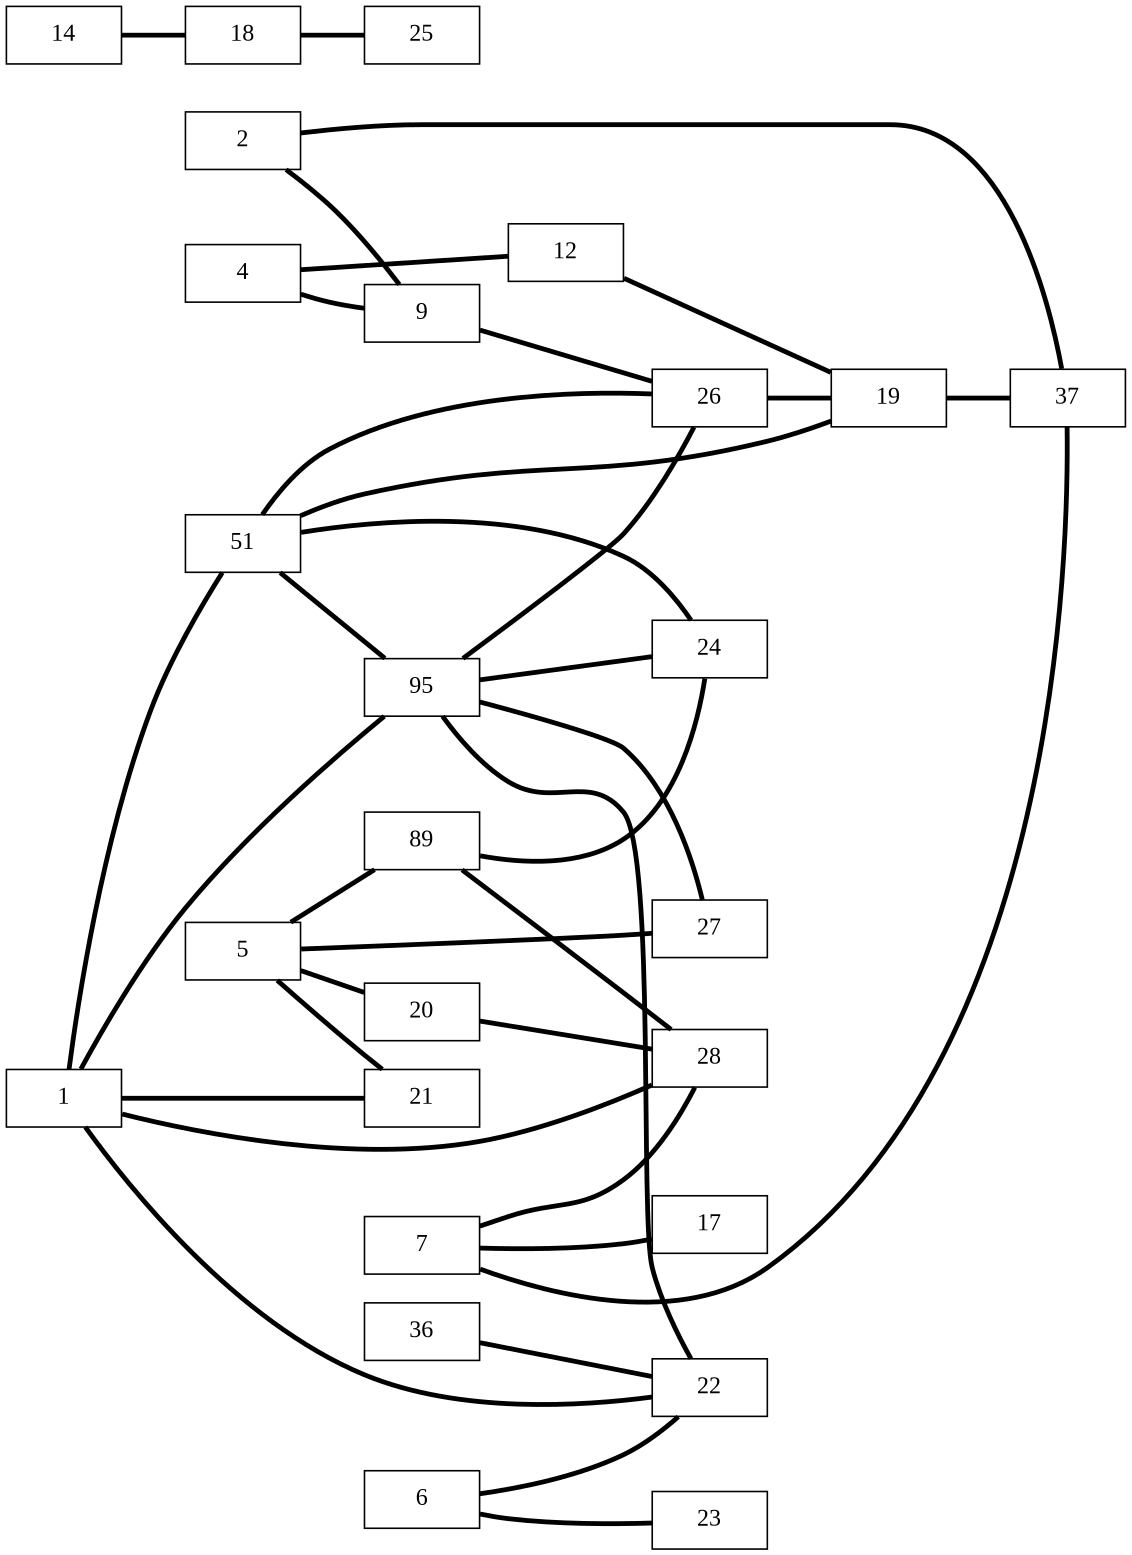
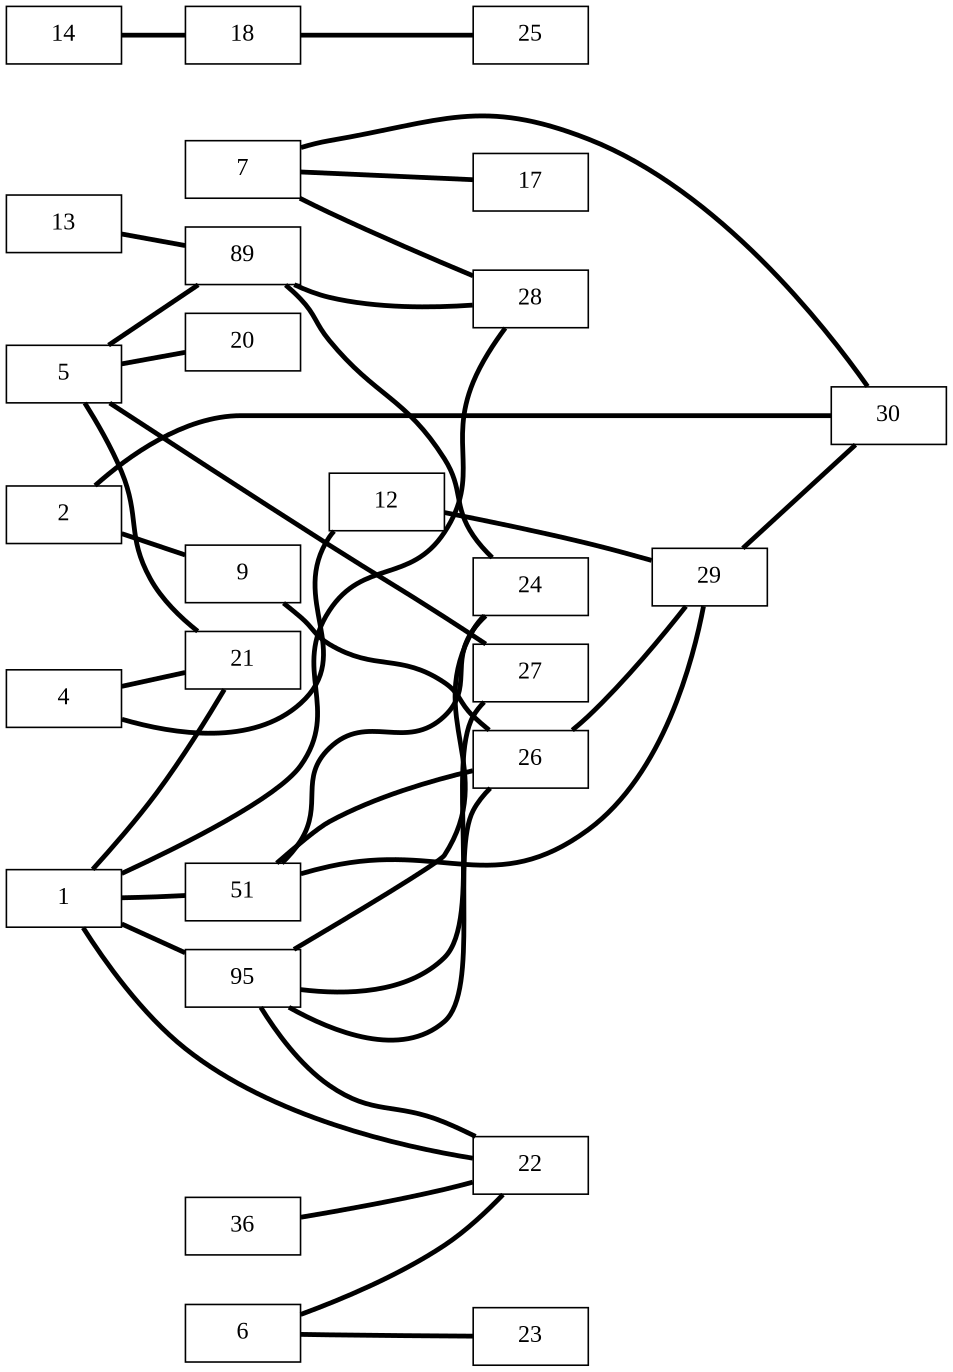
node "13": added
edge "4" -- "9": now "4" -- "21"
node "19": label "19" -> "29"
node "37": label "37" -> "30"
edge "51" -- "95": removed
edge "20" -- "28": removed
